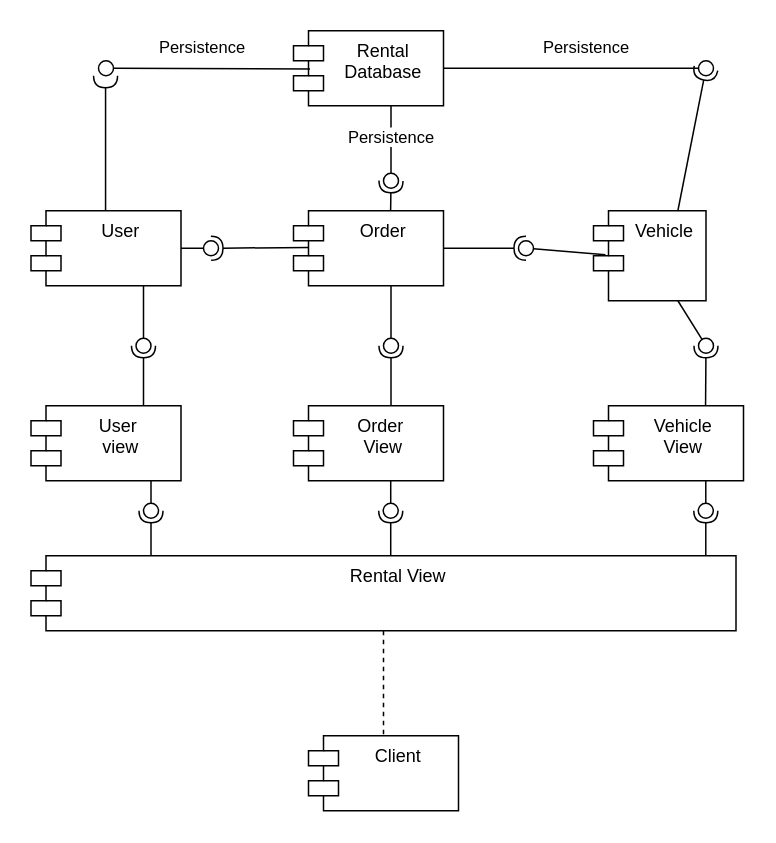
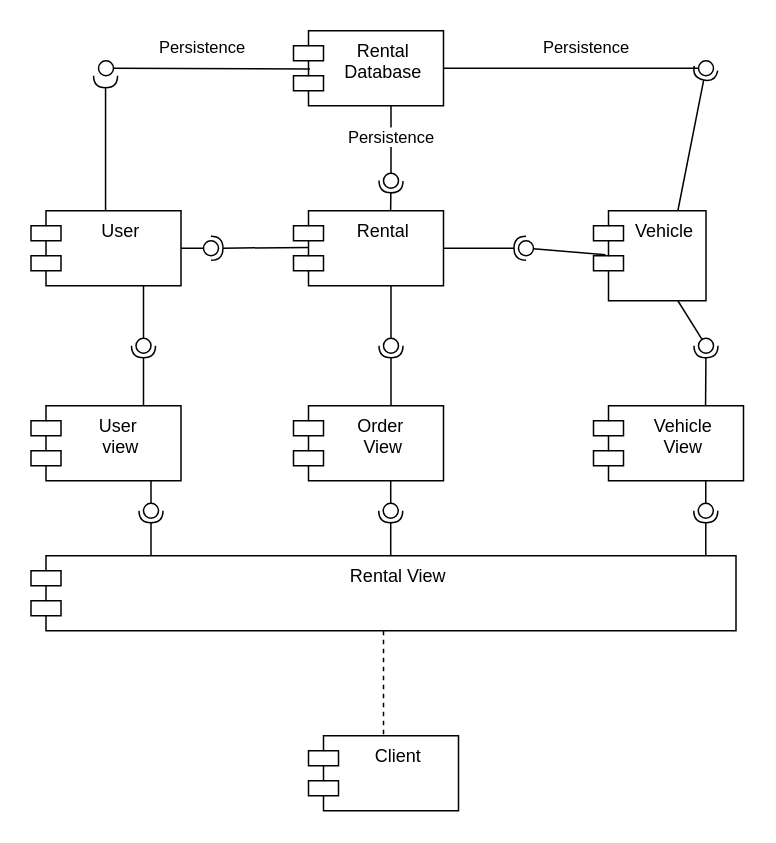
node "Order": label "Order" -> "Rental"
